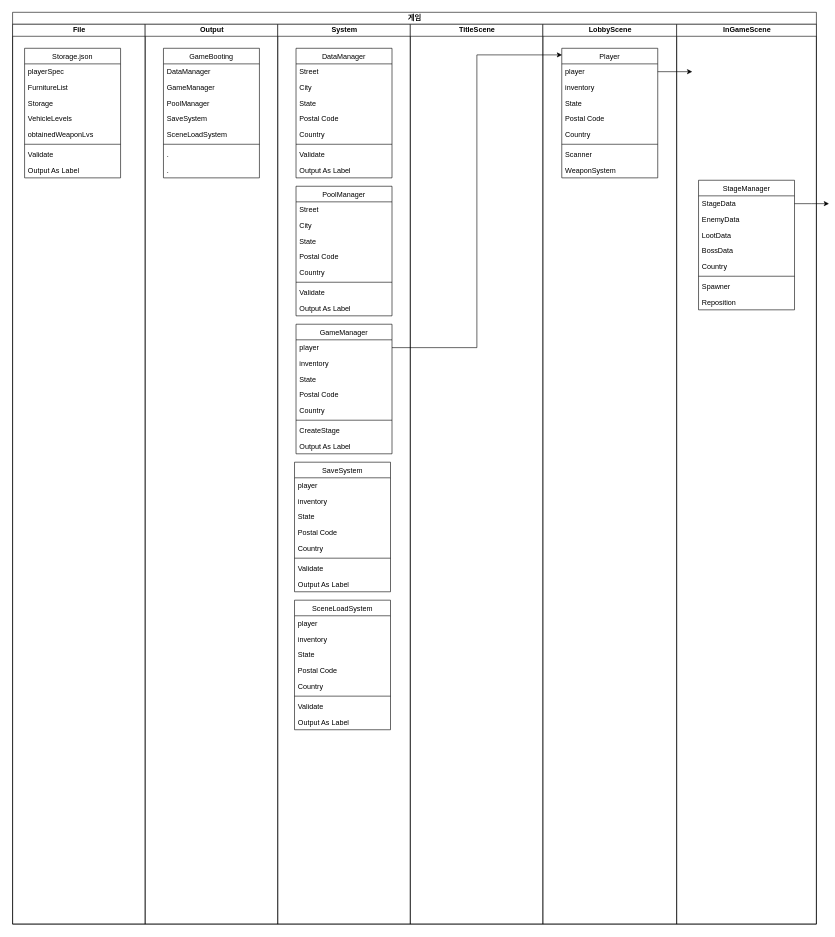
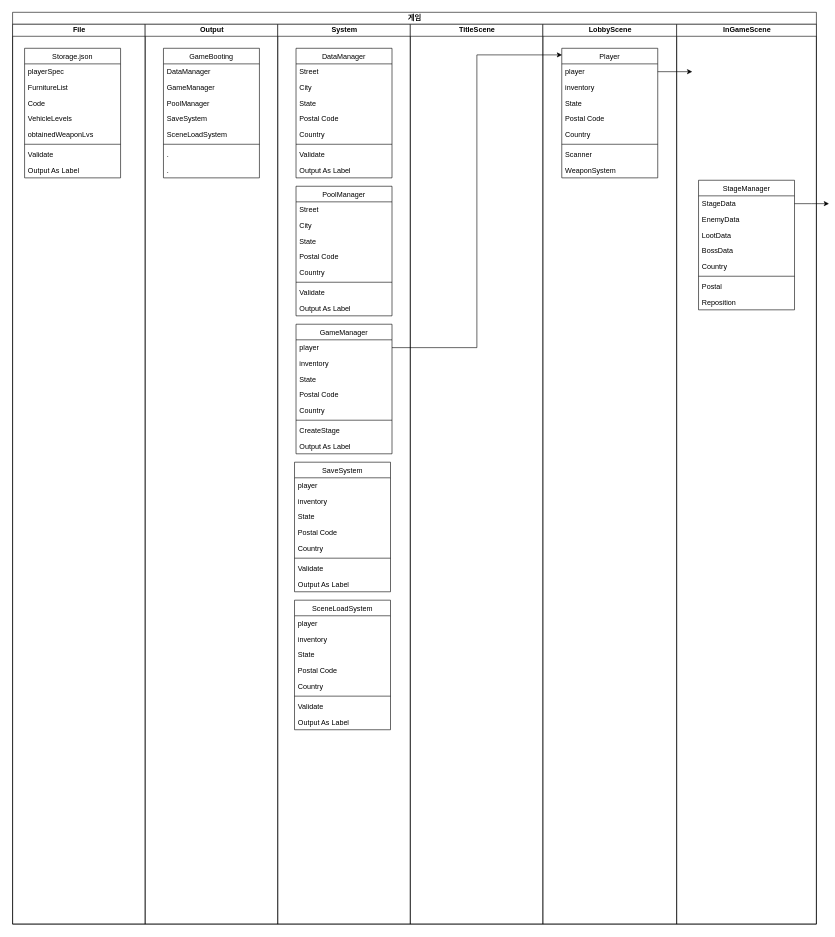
node "Storage": label "Storage" -> "Code"
node "Spawner": label "Spawner" -> "Postal"
